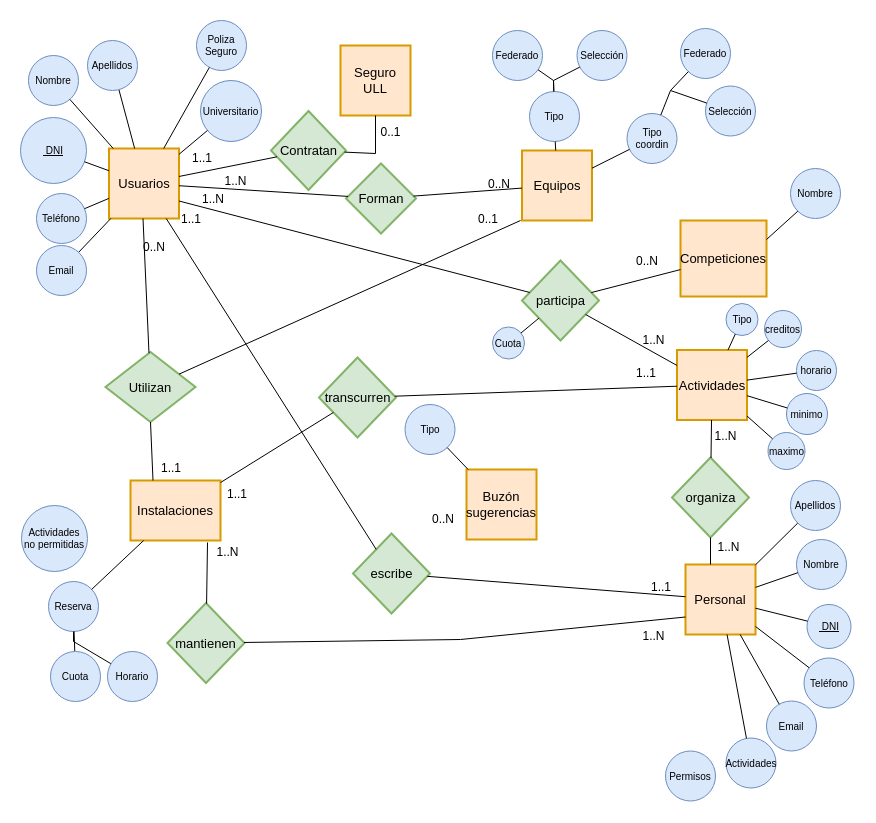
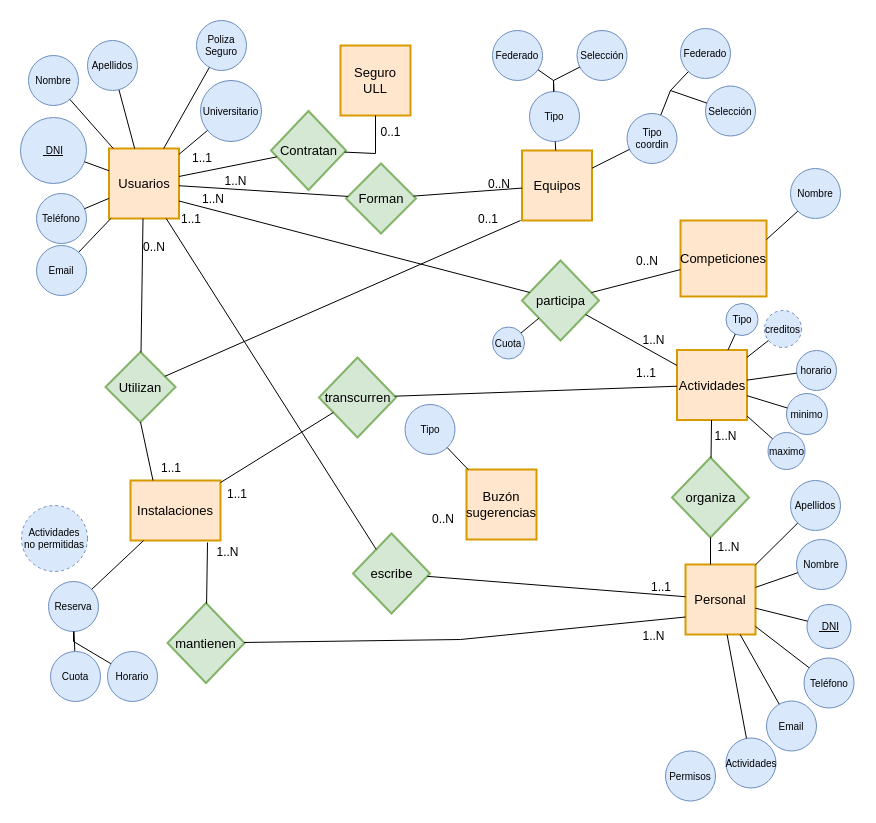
node "creditos": style solid -> dashed
node "Utilizan": size 90x70 -> 70x70
node "Actividades no permitidas": style solid -> dashed
